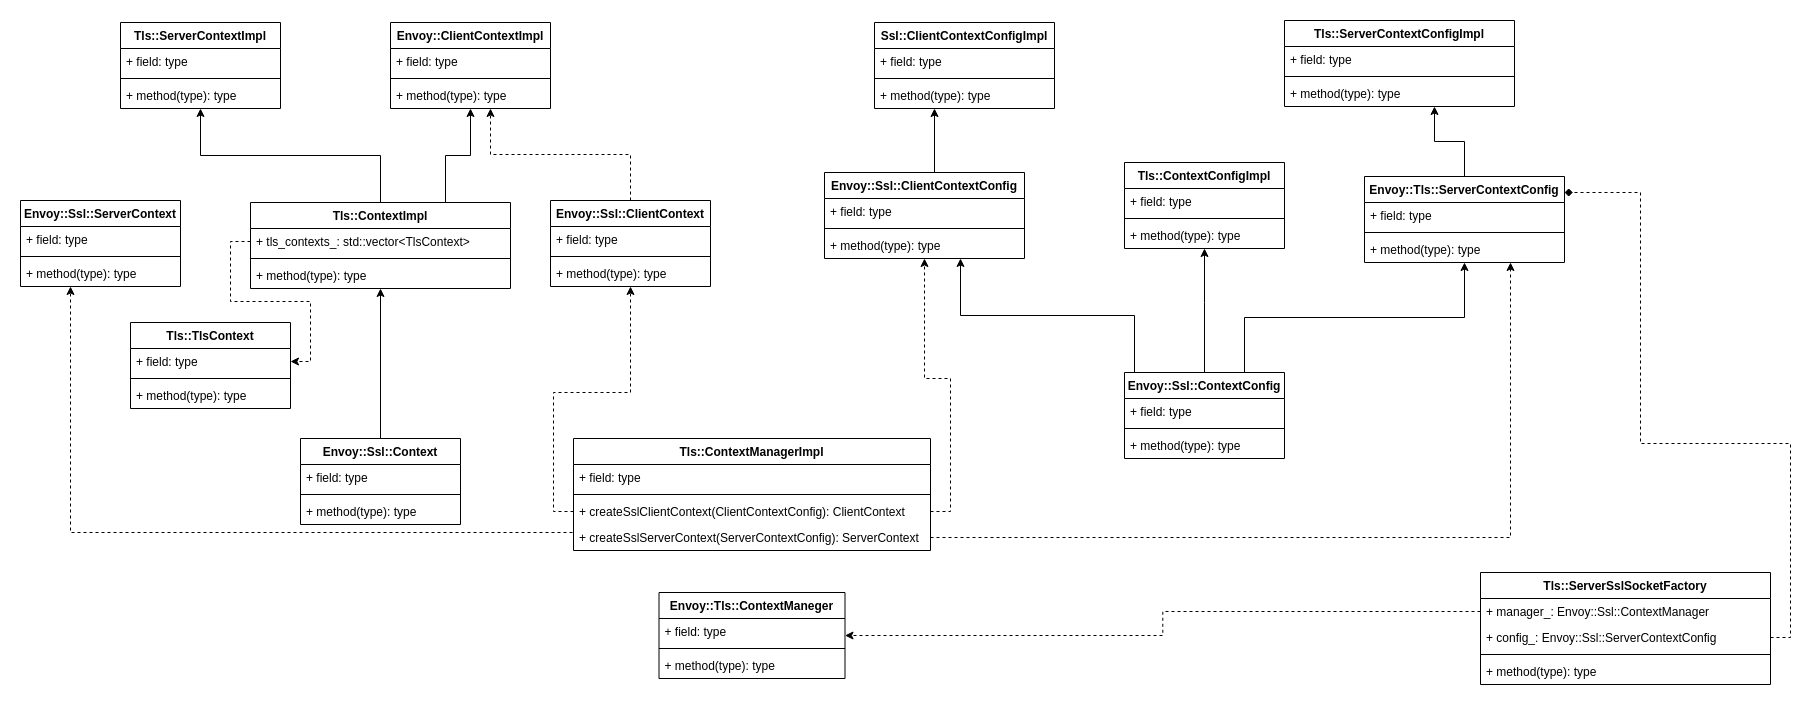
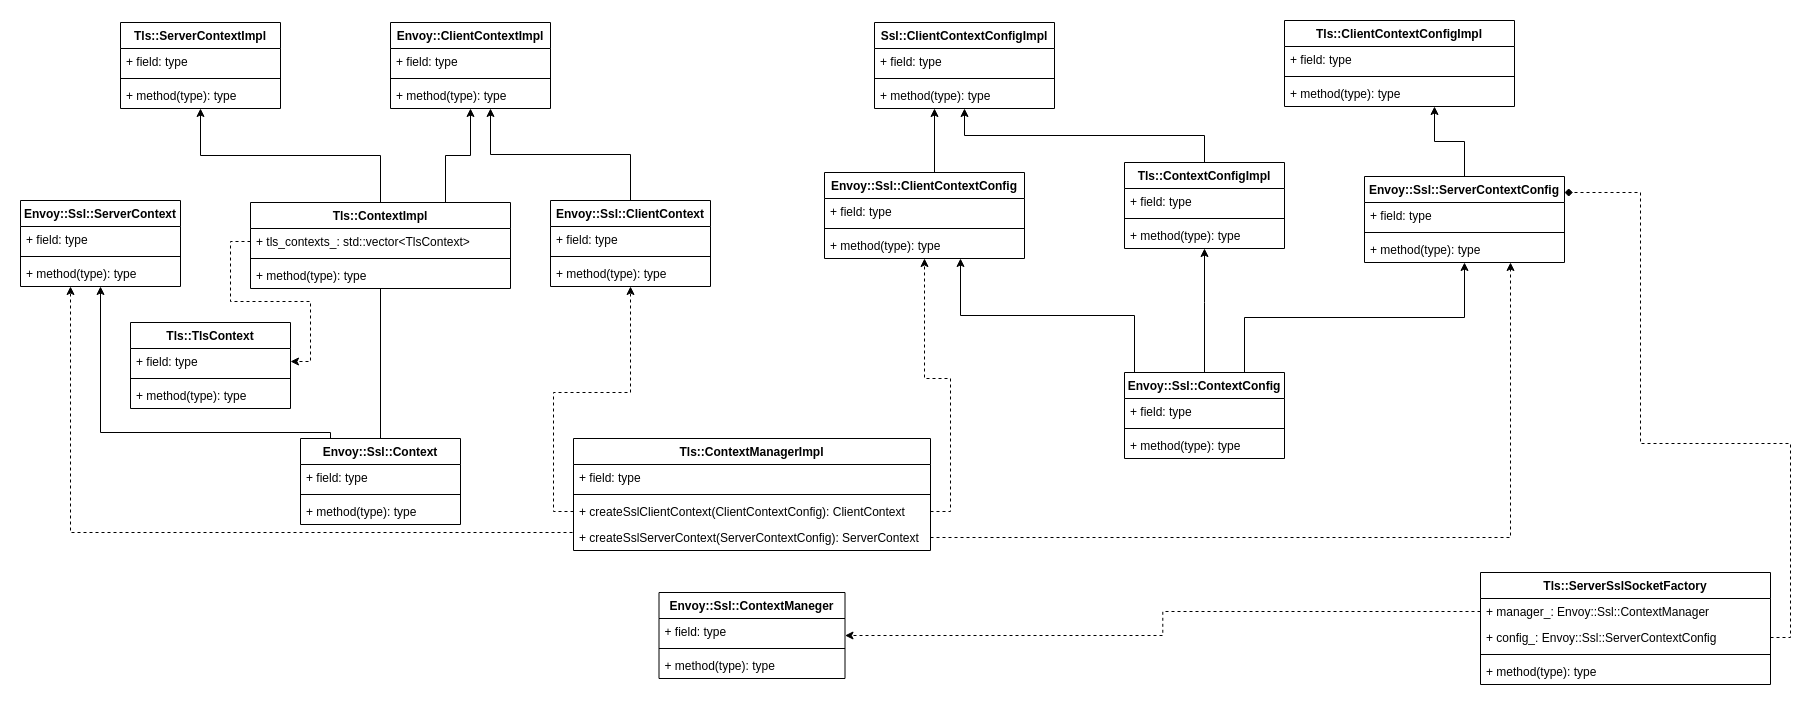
node "Tls::ServerContextConfigImpl": label "Tls::ServerContextConfigImpl" -> "Tls::ClientContextConfigImpl"
edge "Tls::ContextConfigImpl" -> "Ssl::ClientContextConfigImpl": added
edge "Envoy::Ssl::ClientContext" -> "Envoy::ClientContextImpl": style dashed -> solid
node "Envoy::Tls::ServerContextConfig": label "Envoy::Tls::ServerContextConfig" -> "Envoy::Ssl::ServerContextConfig"
edge "Envoy::Ssl::Context" -> "Tls::ContextImpl": arrowhead classic -> none
edge "Envoy::Ssl::Context" -> "Envoy::Ssl::ServerContext": added
node "Envoy::Tls::ContextManeger": label "Envoy::Tls::ContextManeger" -> "Envoy::Ssl::ContextManeger"
